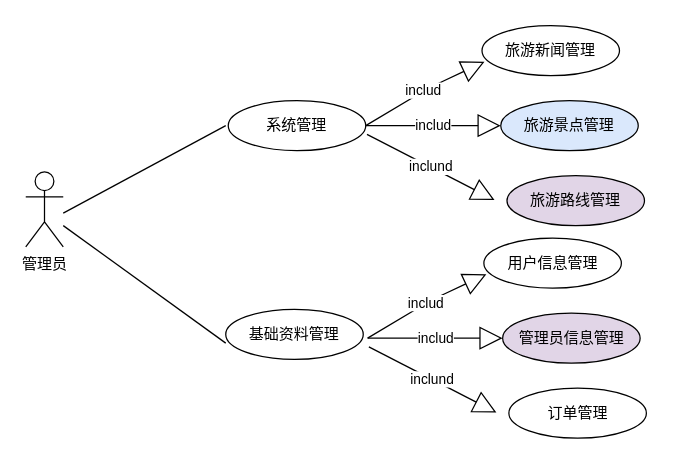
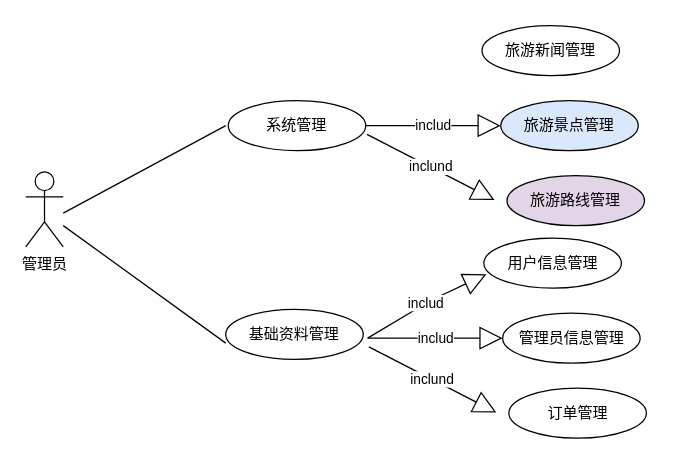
edge "系统管理" -> "旅游新闻管理": removed, label "includ"
node "管理员信息管理": fillcolor #e1d5e7 -> #ffffff
